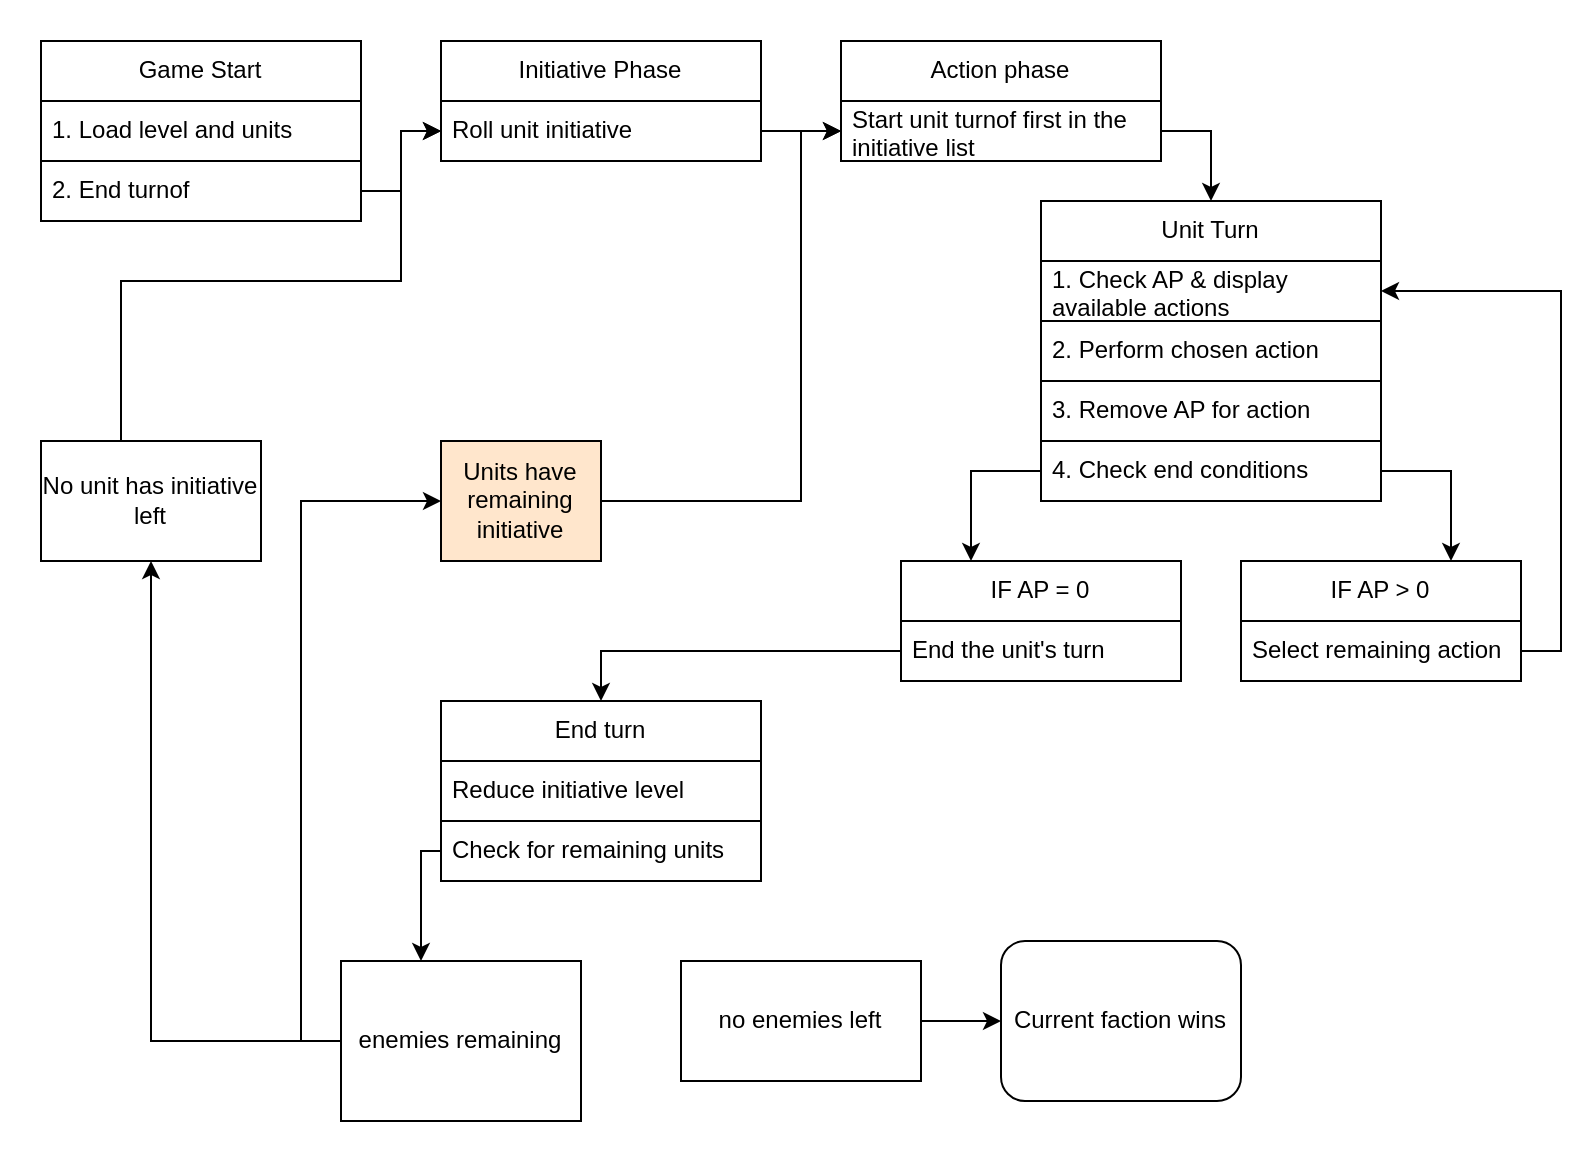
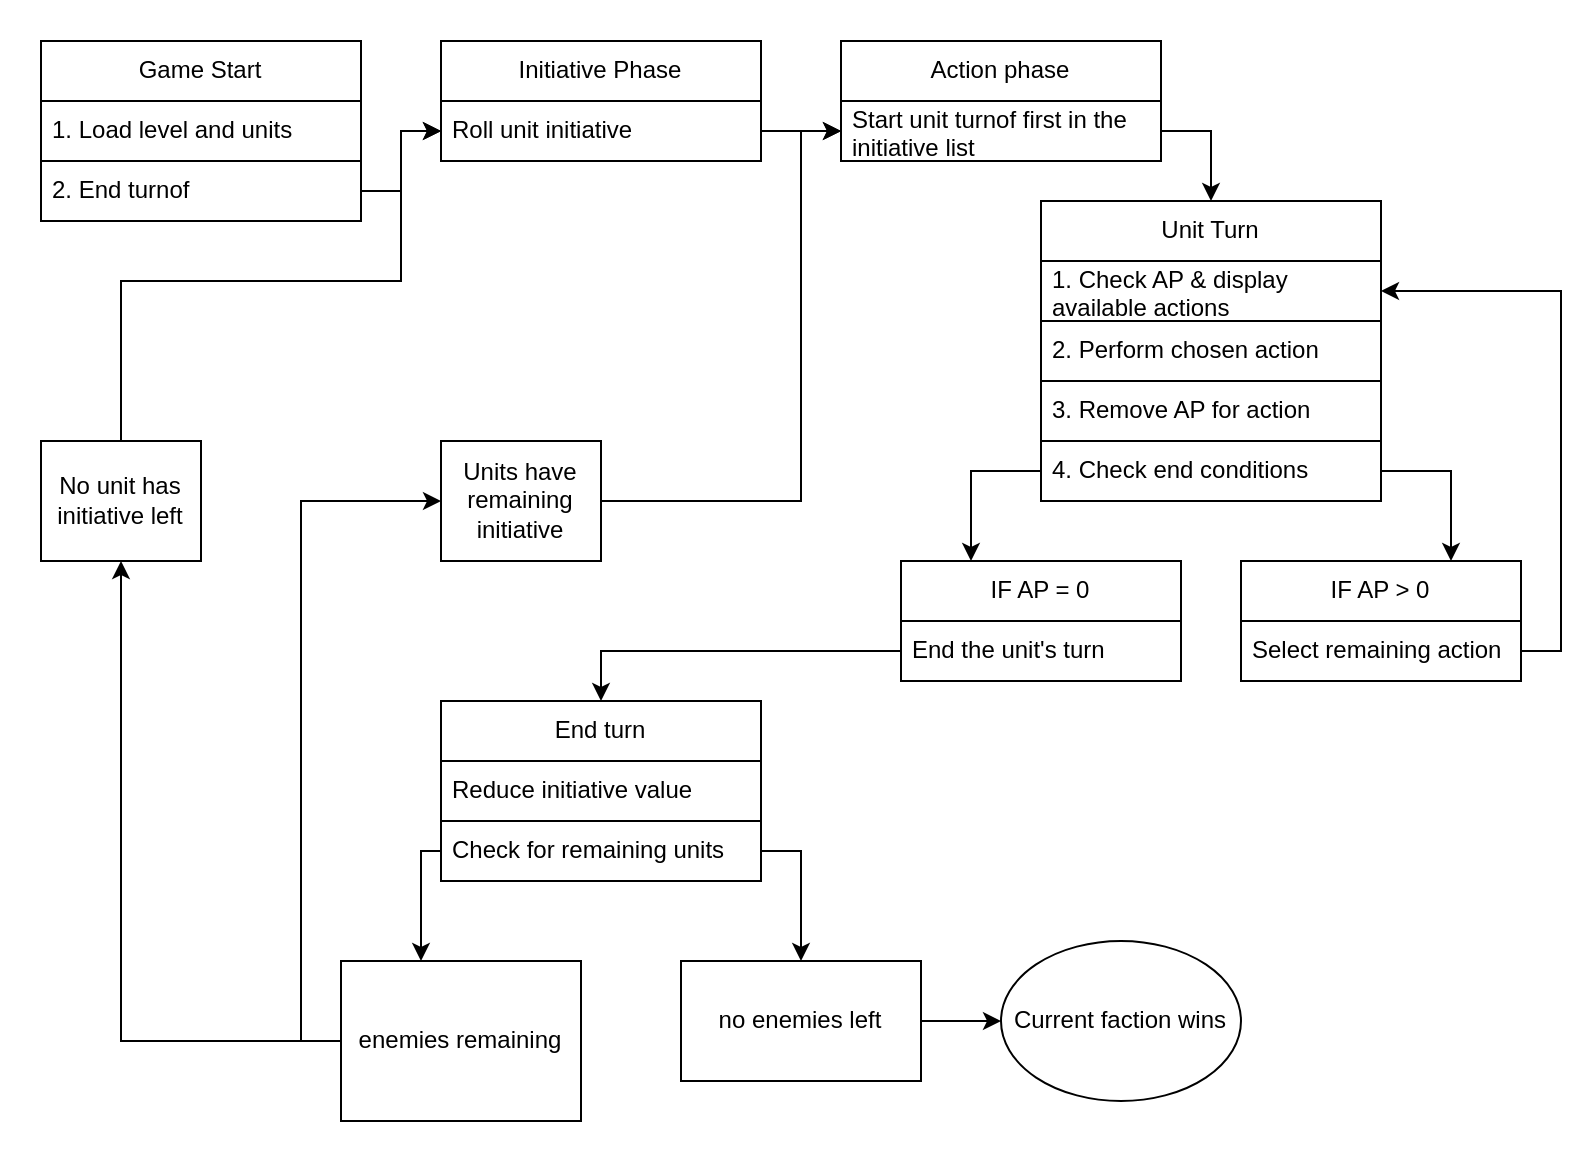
node "No unit has initiative left": size 220x120 -> 160x120
node "Units have remaining initiative": fillcolor #ffe6cc -> #ffffff
node "Reduce initiative level": label "Reduce initiative level" -> "Reduce initiative value"
edge "Check for remaining units" -> "no enemies left": added
node "Current faction wins": shape rounded rectangle -> ellipse
